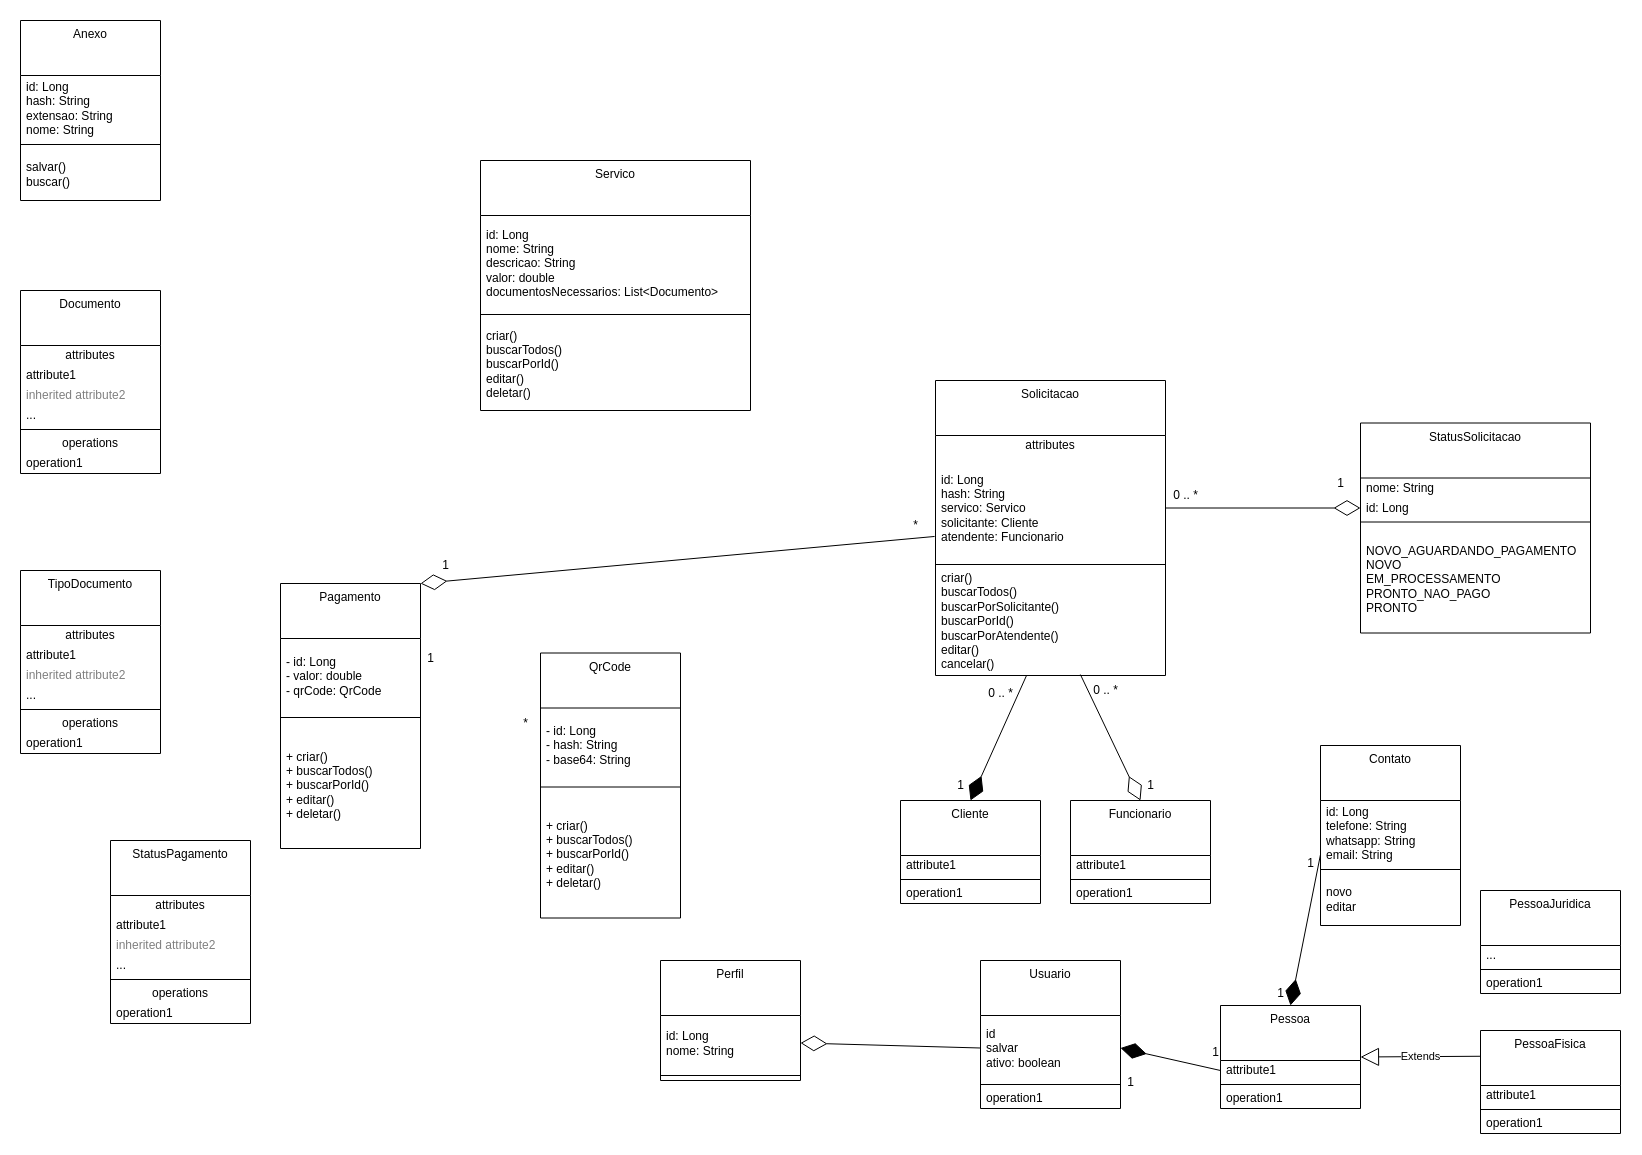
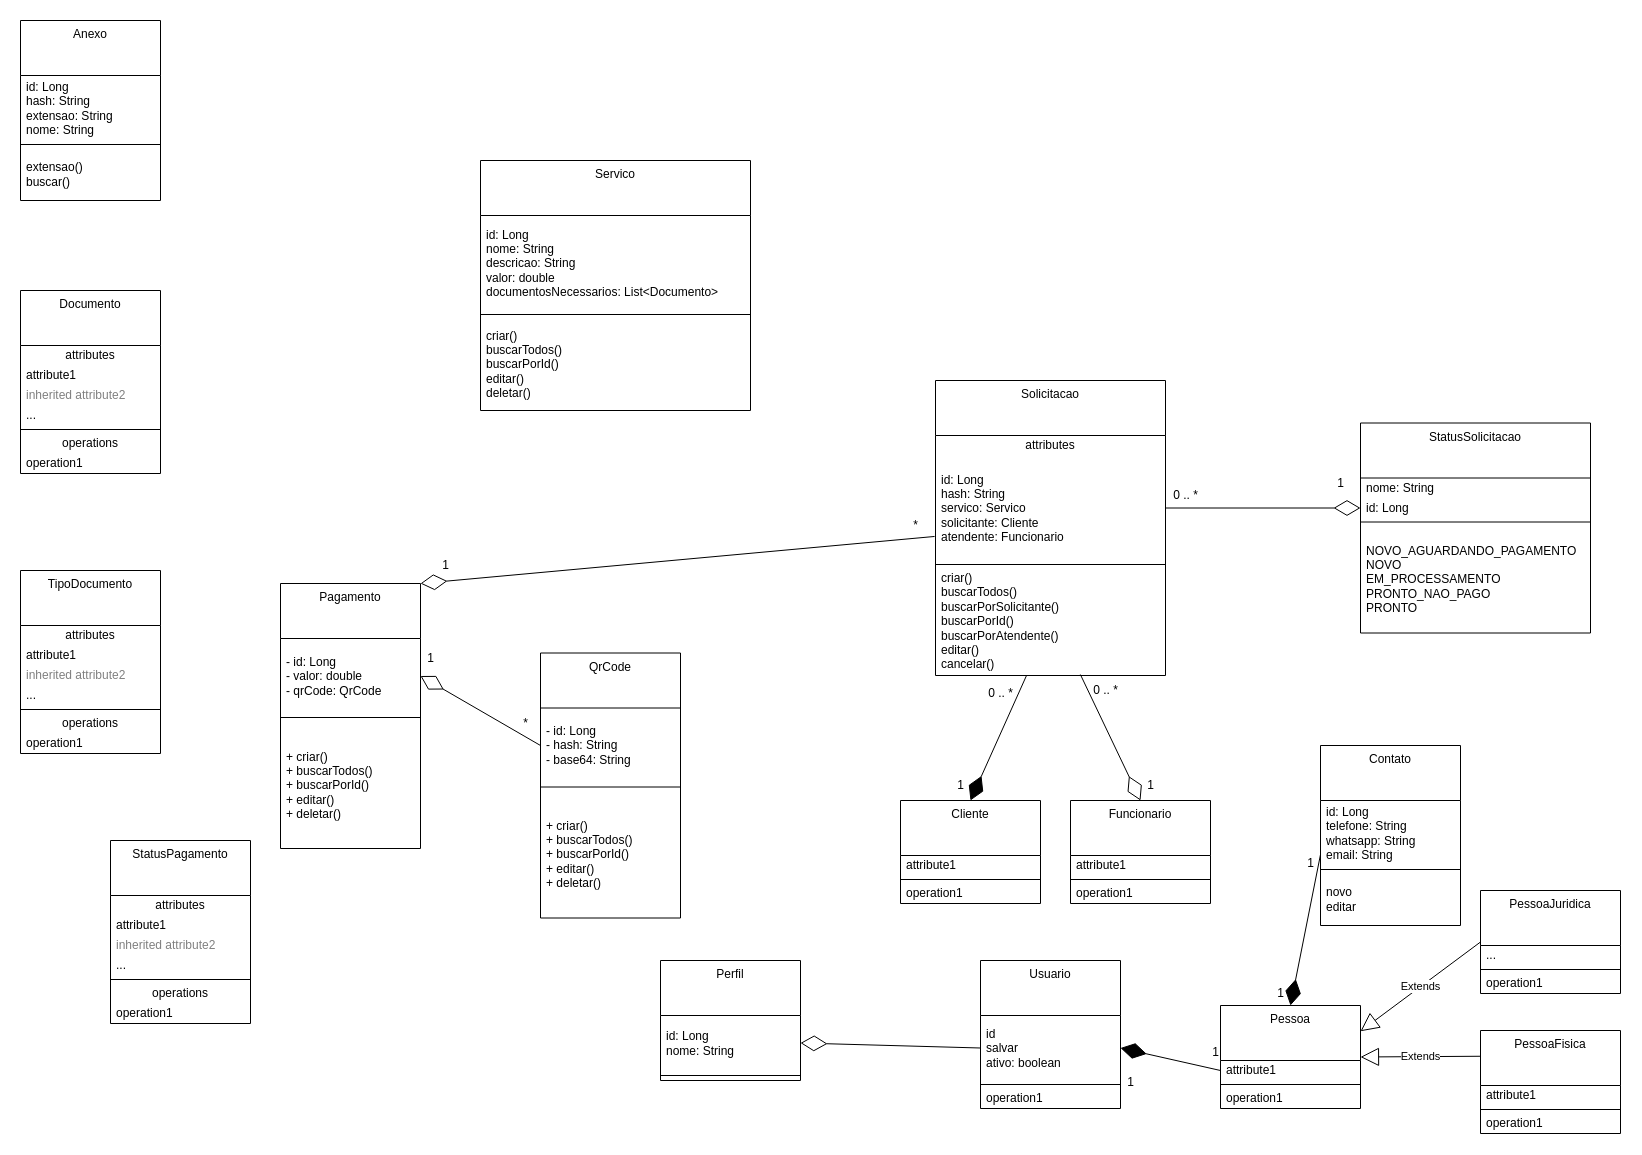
node "salvar() buscar()": label "salvar() buscar()" -> "extensao() buscar()"
edge "- id: Long - hash: String - base64: String" -> "- id: Long - valor: double - qrCode: QrCode": added
edge "PessoaJuridica" -> "Pessoa": added, label "Extends"
